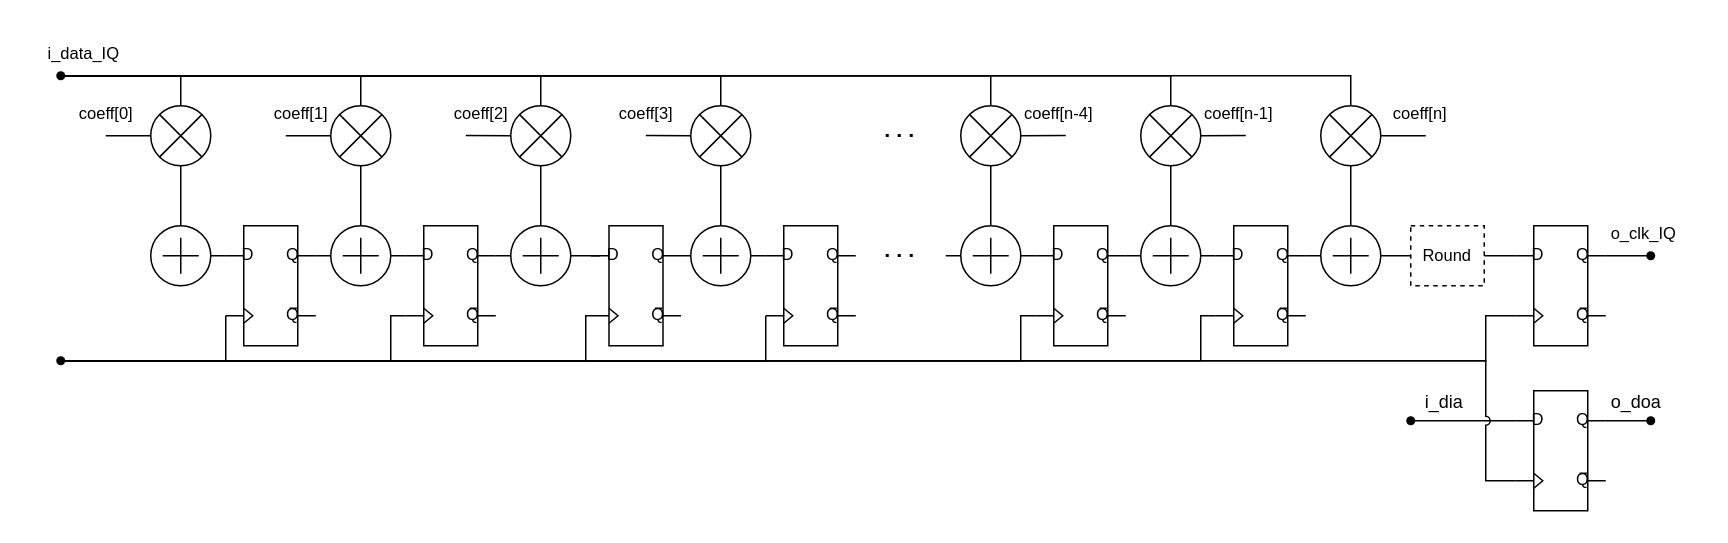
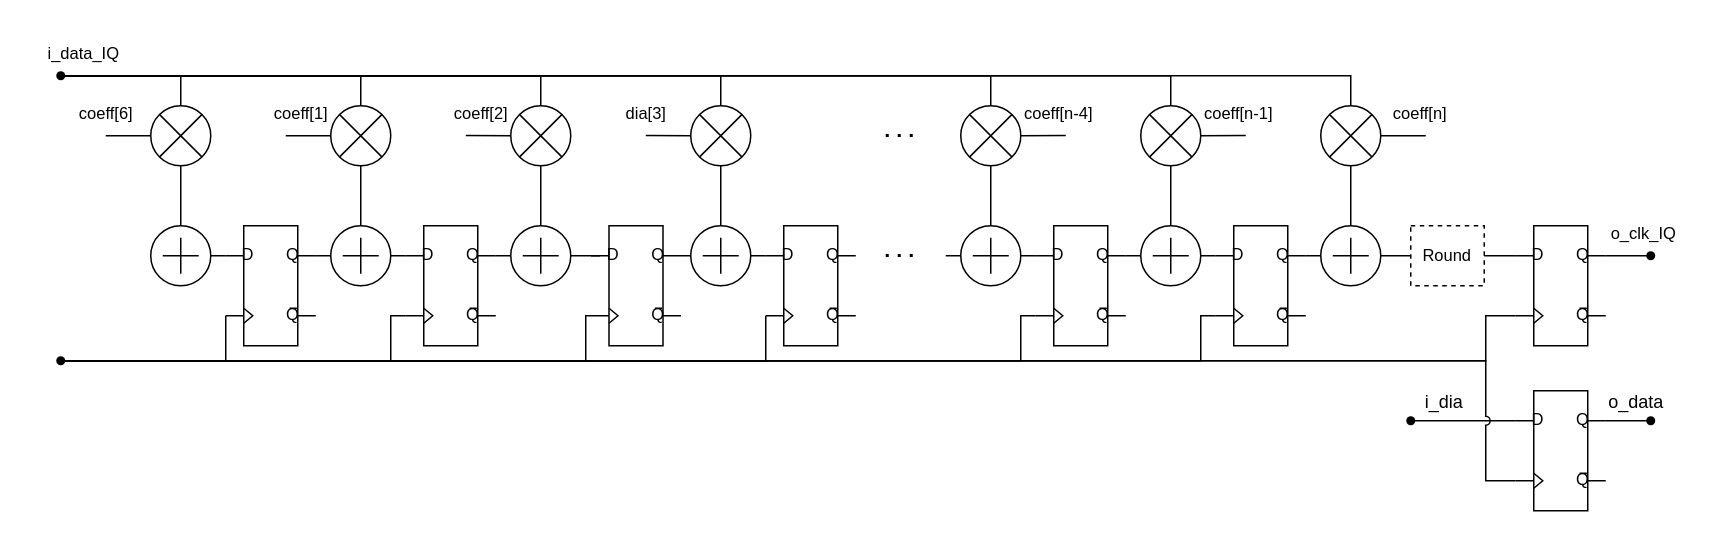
node "coeff[0]": label "coeff[0]" -> "coeff[6]"
node "coeff[3]": label "coeff[3]" -> "dia[3]"
node "o_doa": label "o_doa" -> "o_data"
